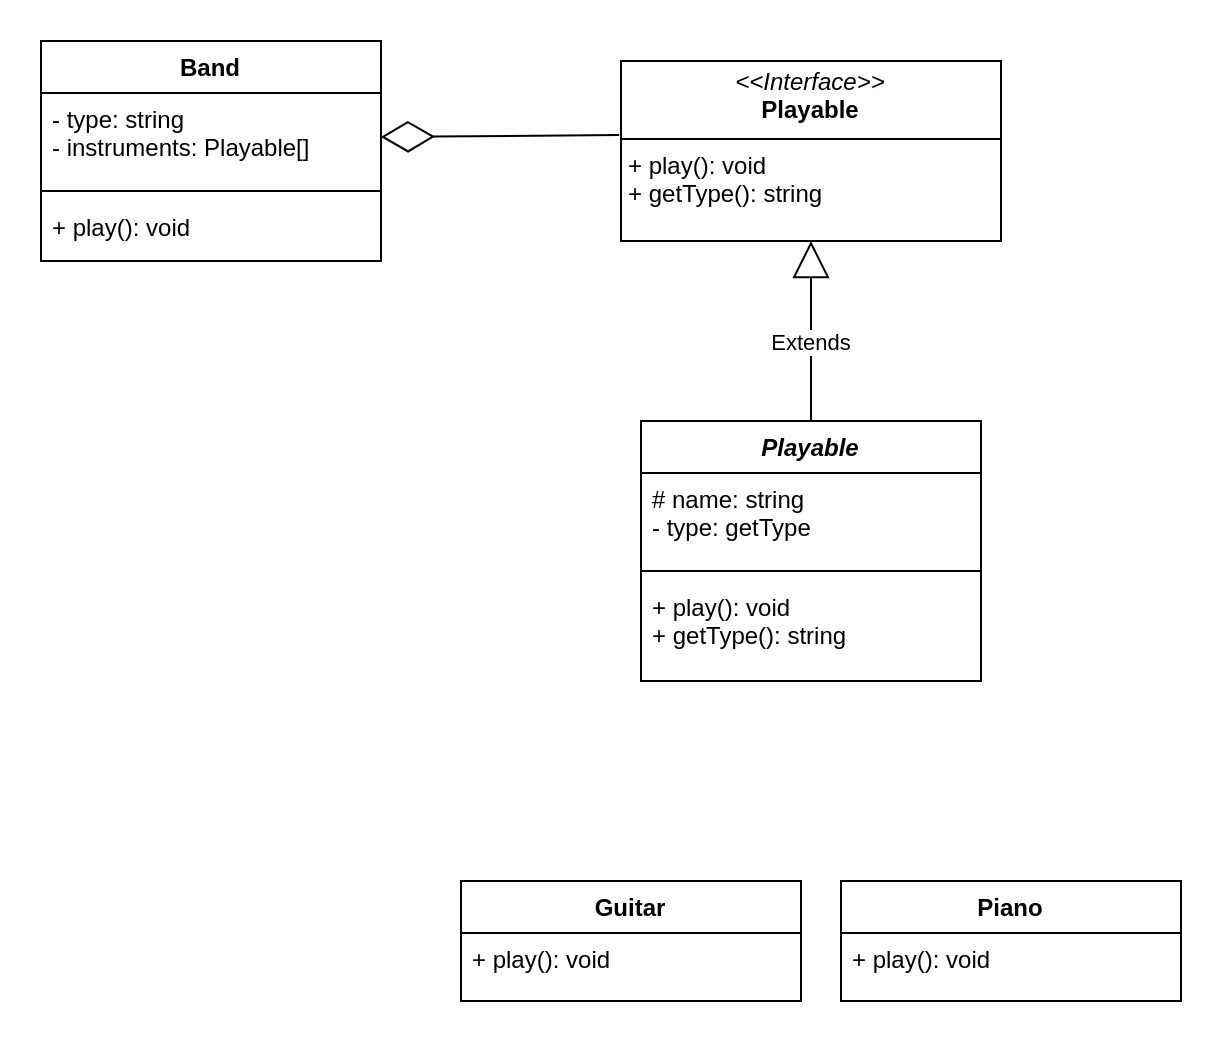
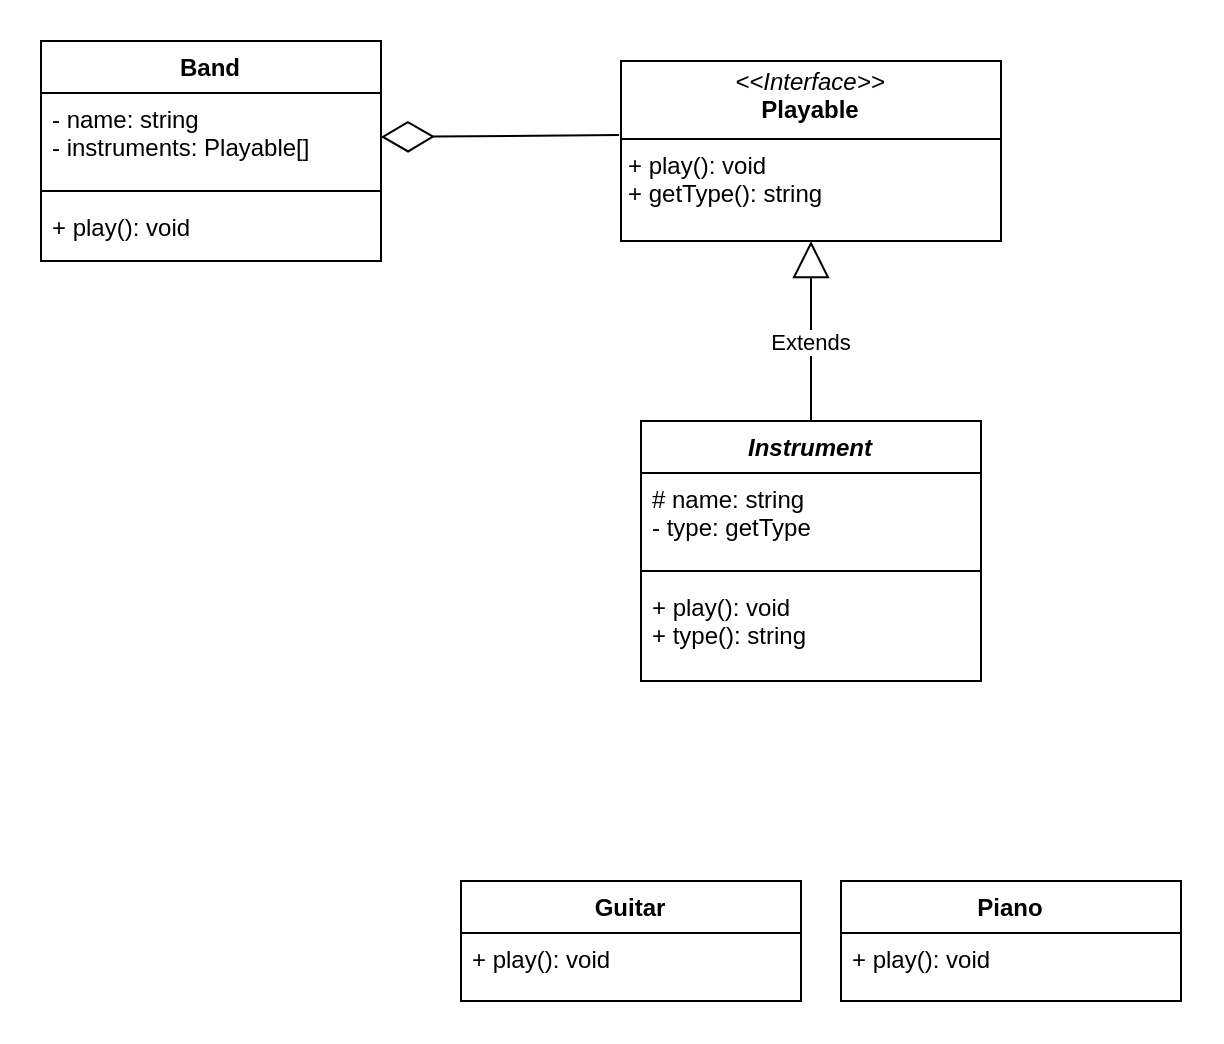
node "- type: string - instruments: Playable[]": label "- type: string - instruments: Playable[]" -> "- name: string - instruments: Playable[]"
node "Playable": label "Playable" -> "Instrument"
node "+ play(): void + getType(): string": label "+ play(): void + getType(): string" -> "+ play(): void + type(): string"
